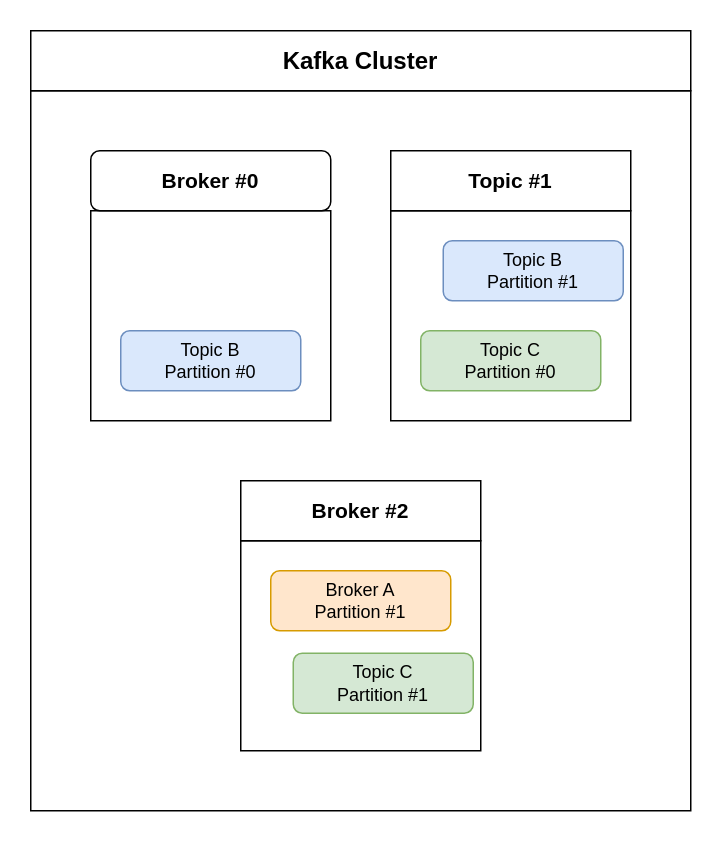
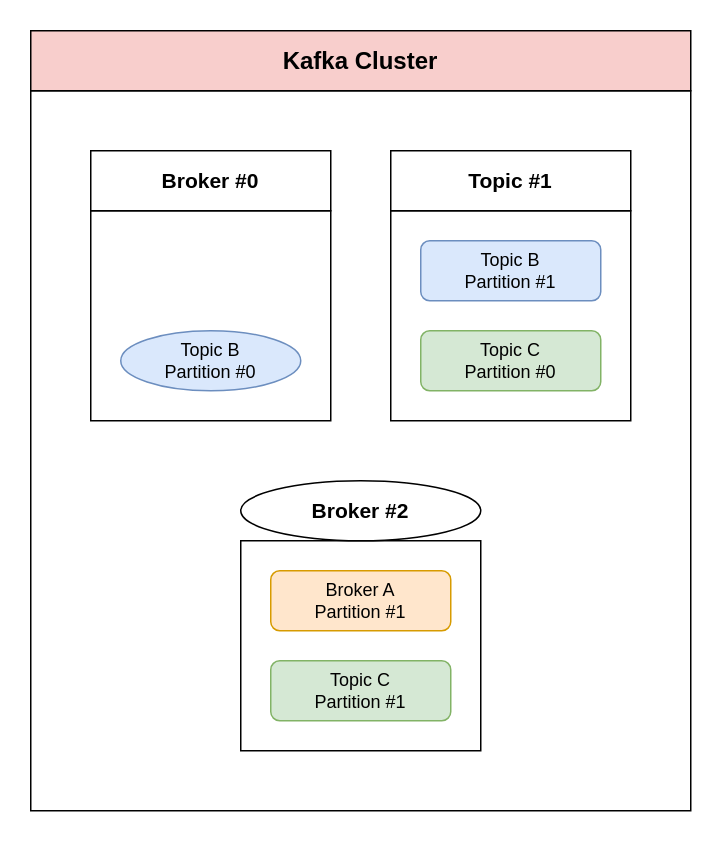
node "Kafka Cluster": fillcolor #ffffff -> #f8cecc
node "Broker #0": shape rounded rectangle -> rectangle
node "Topic B Partition #1": moved (533, 271) -> (511, 271)
node "Topic B Partition #0": shape rounded rectangle -> ellipse
node "Broker #2": shape rectangle -> ellipse
node "Topic C Partition #1": moved (383, 683) -> (361, 691)
